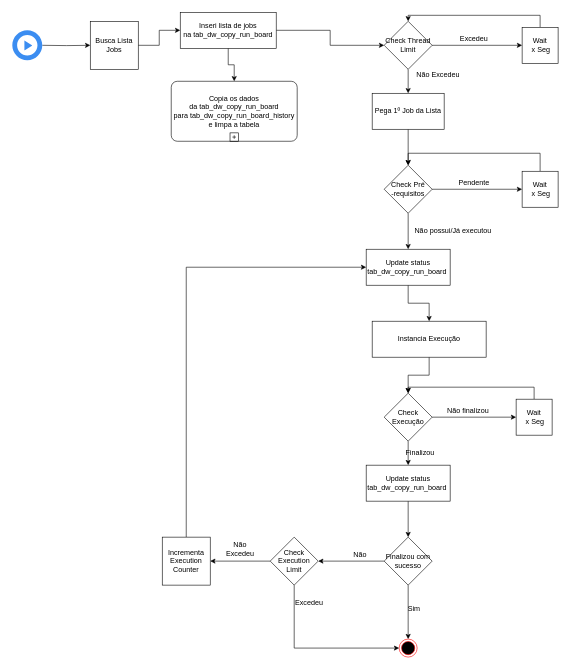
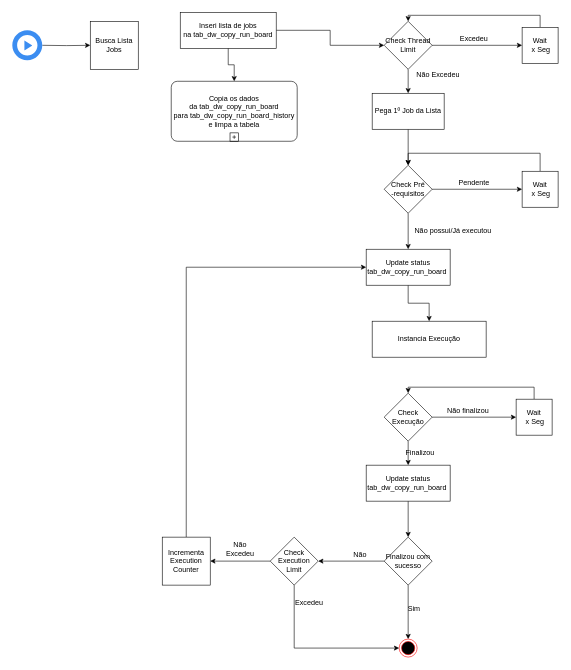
edge "Busca Lista Jobs" -> "Inseri lista de jobs na tab_dw_copy_run_board": removed
edge "Instancia Execução" -> "Check Execução": removed
